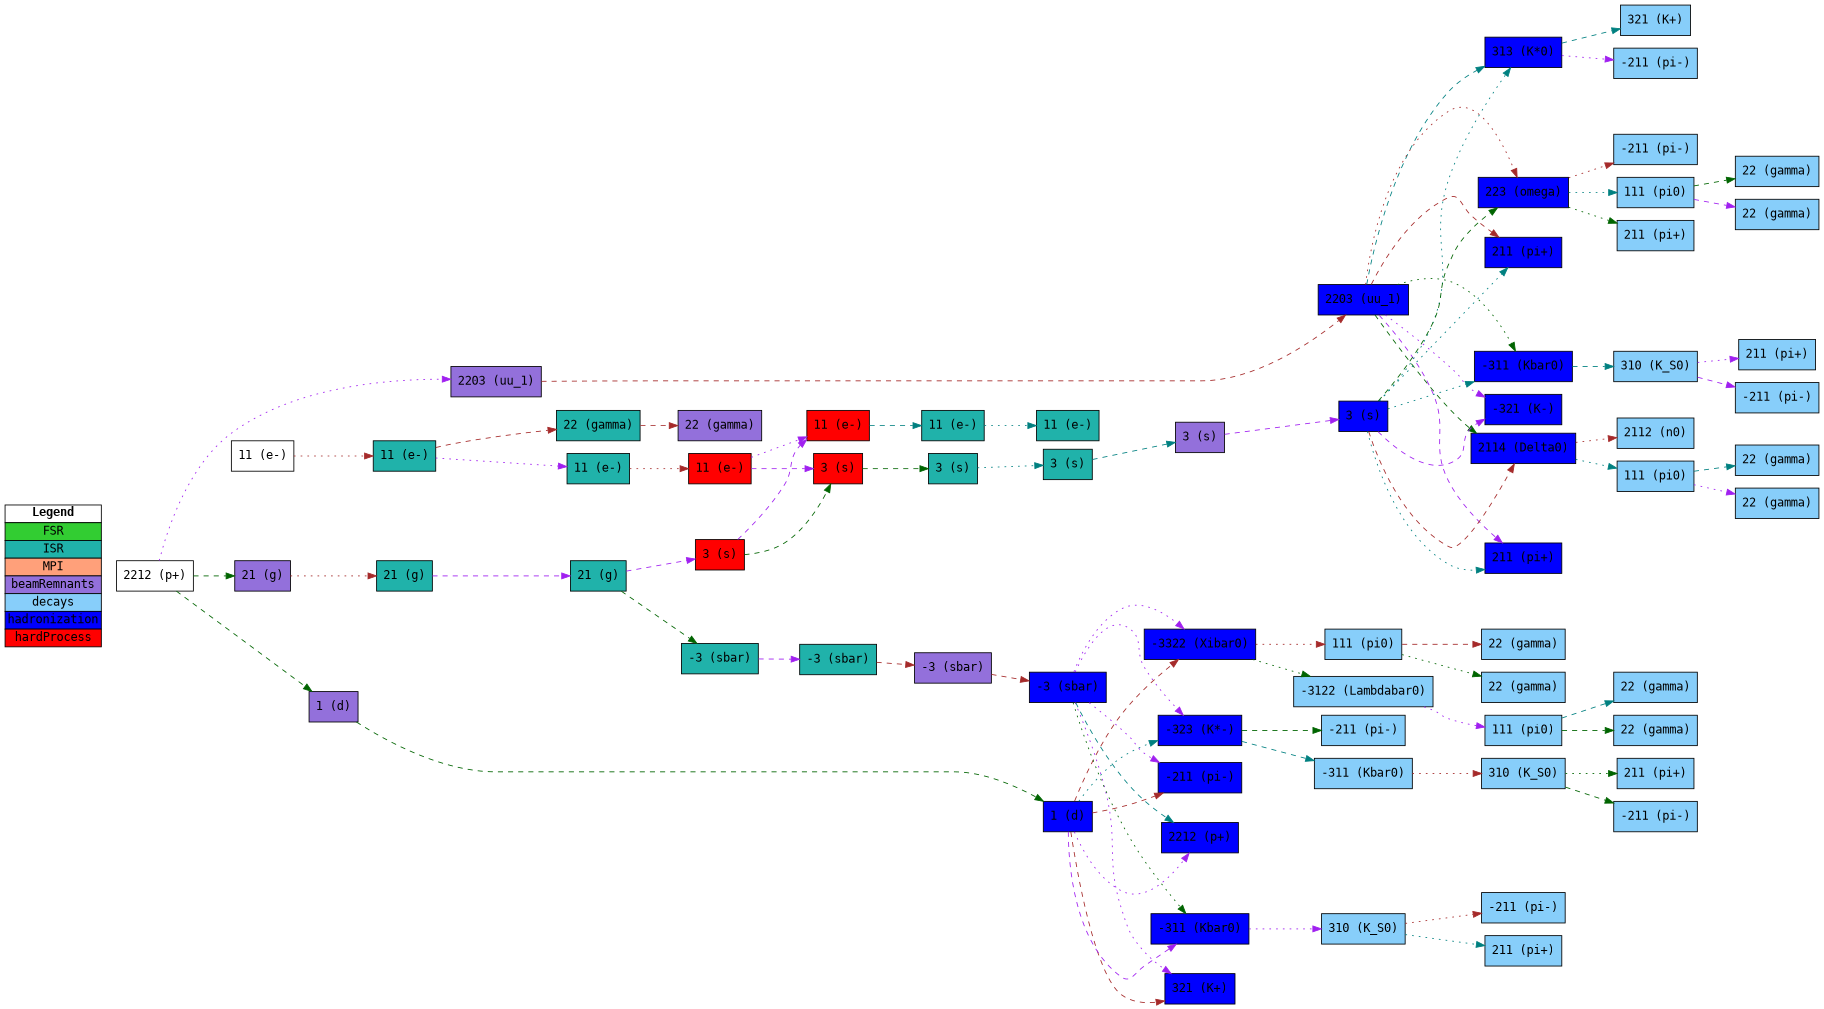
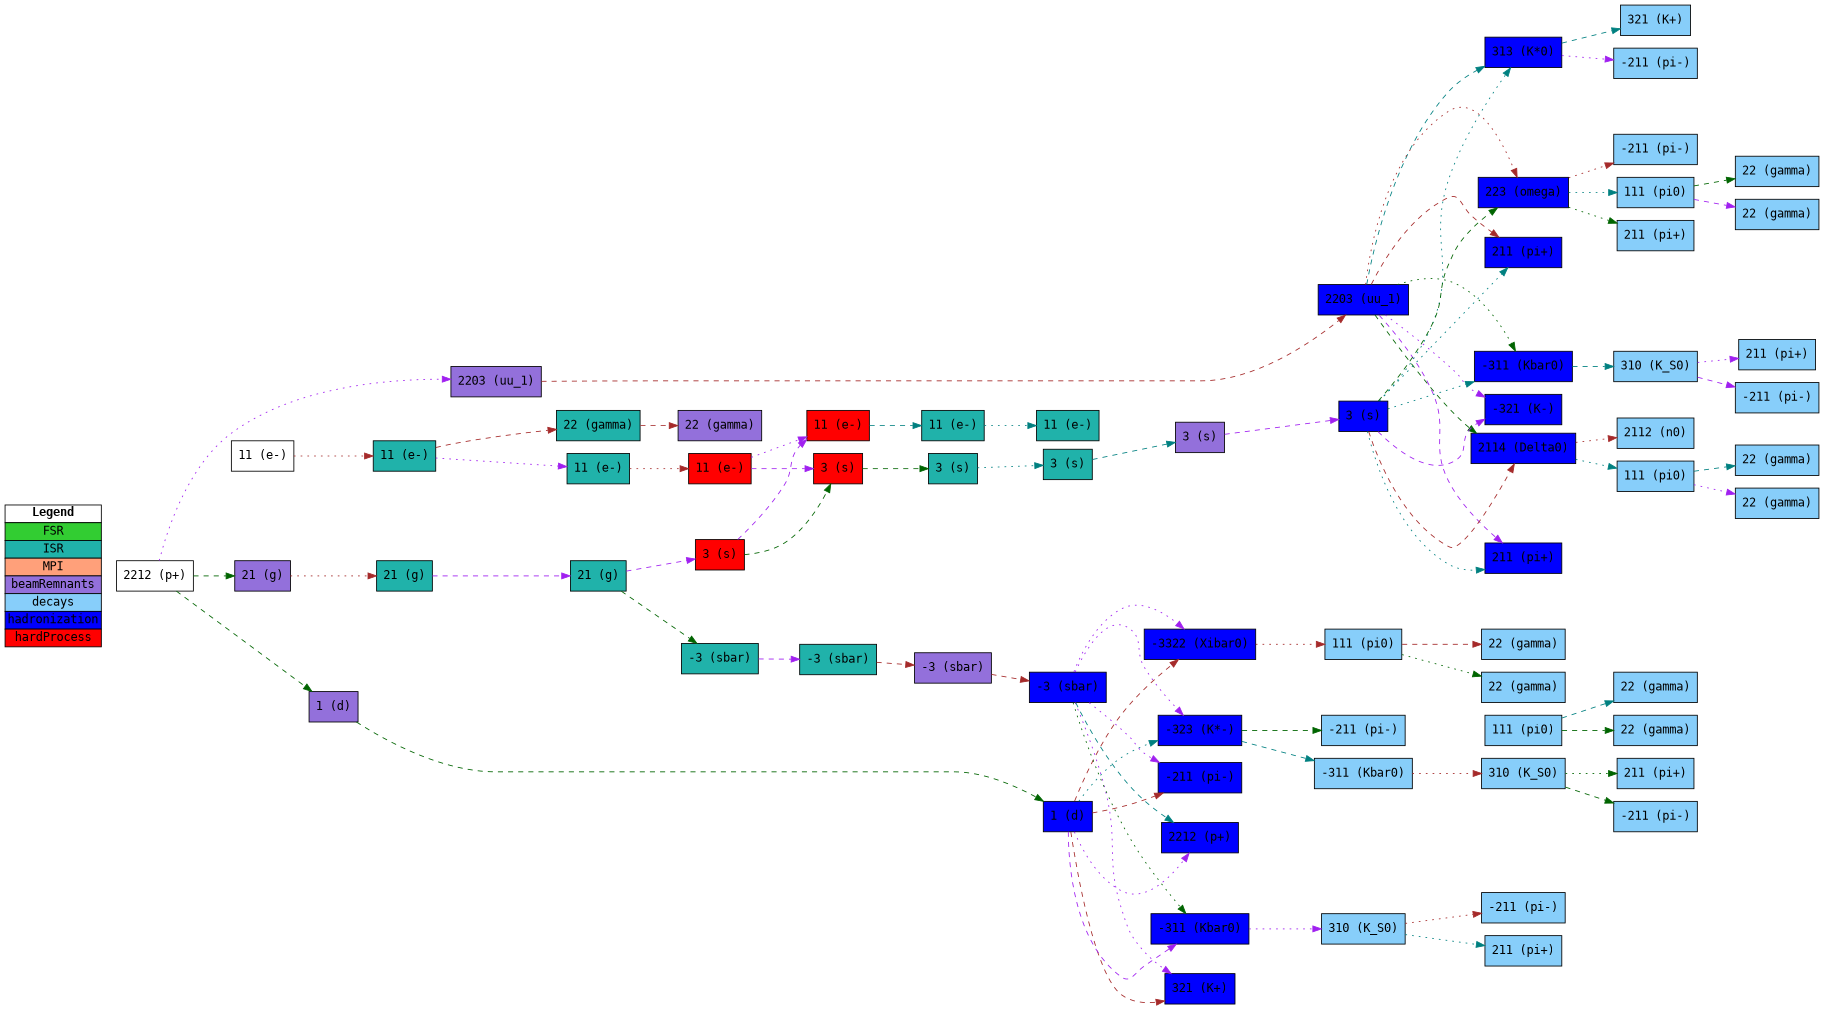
node "-3122 (Lambdabar0)": removed
